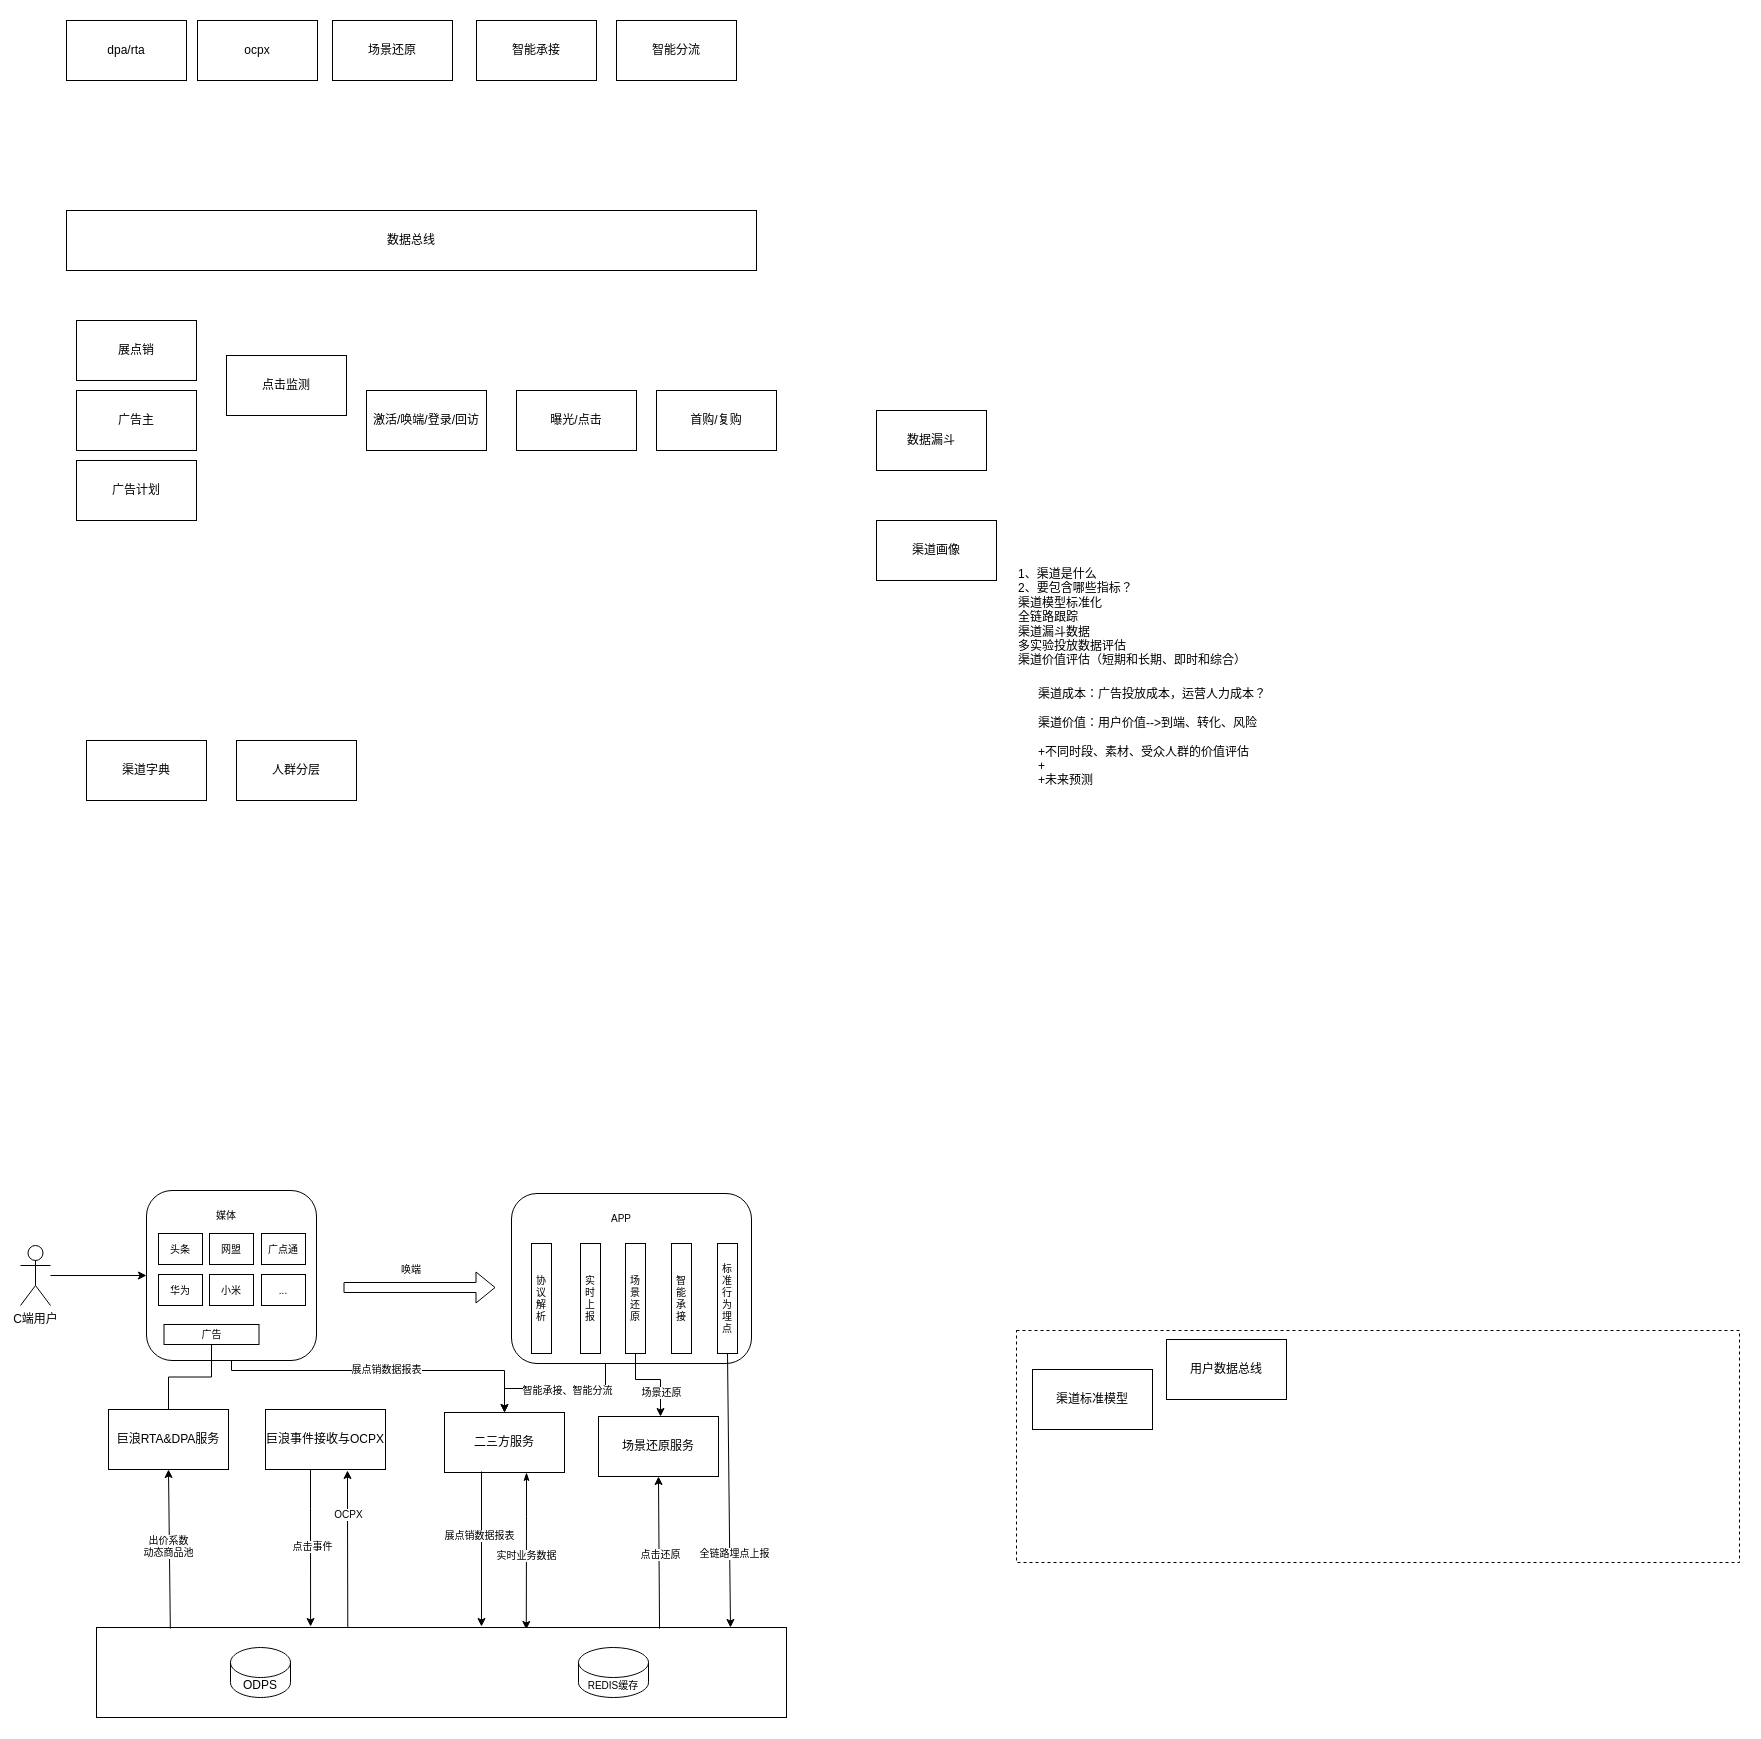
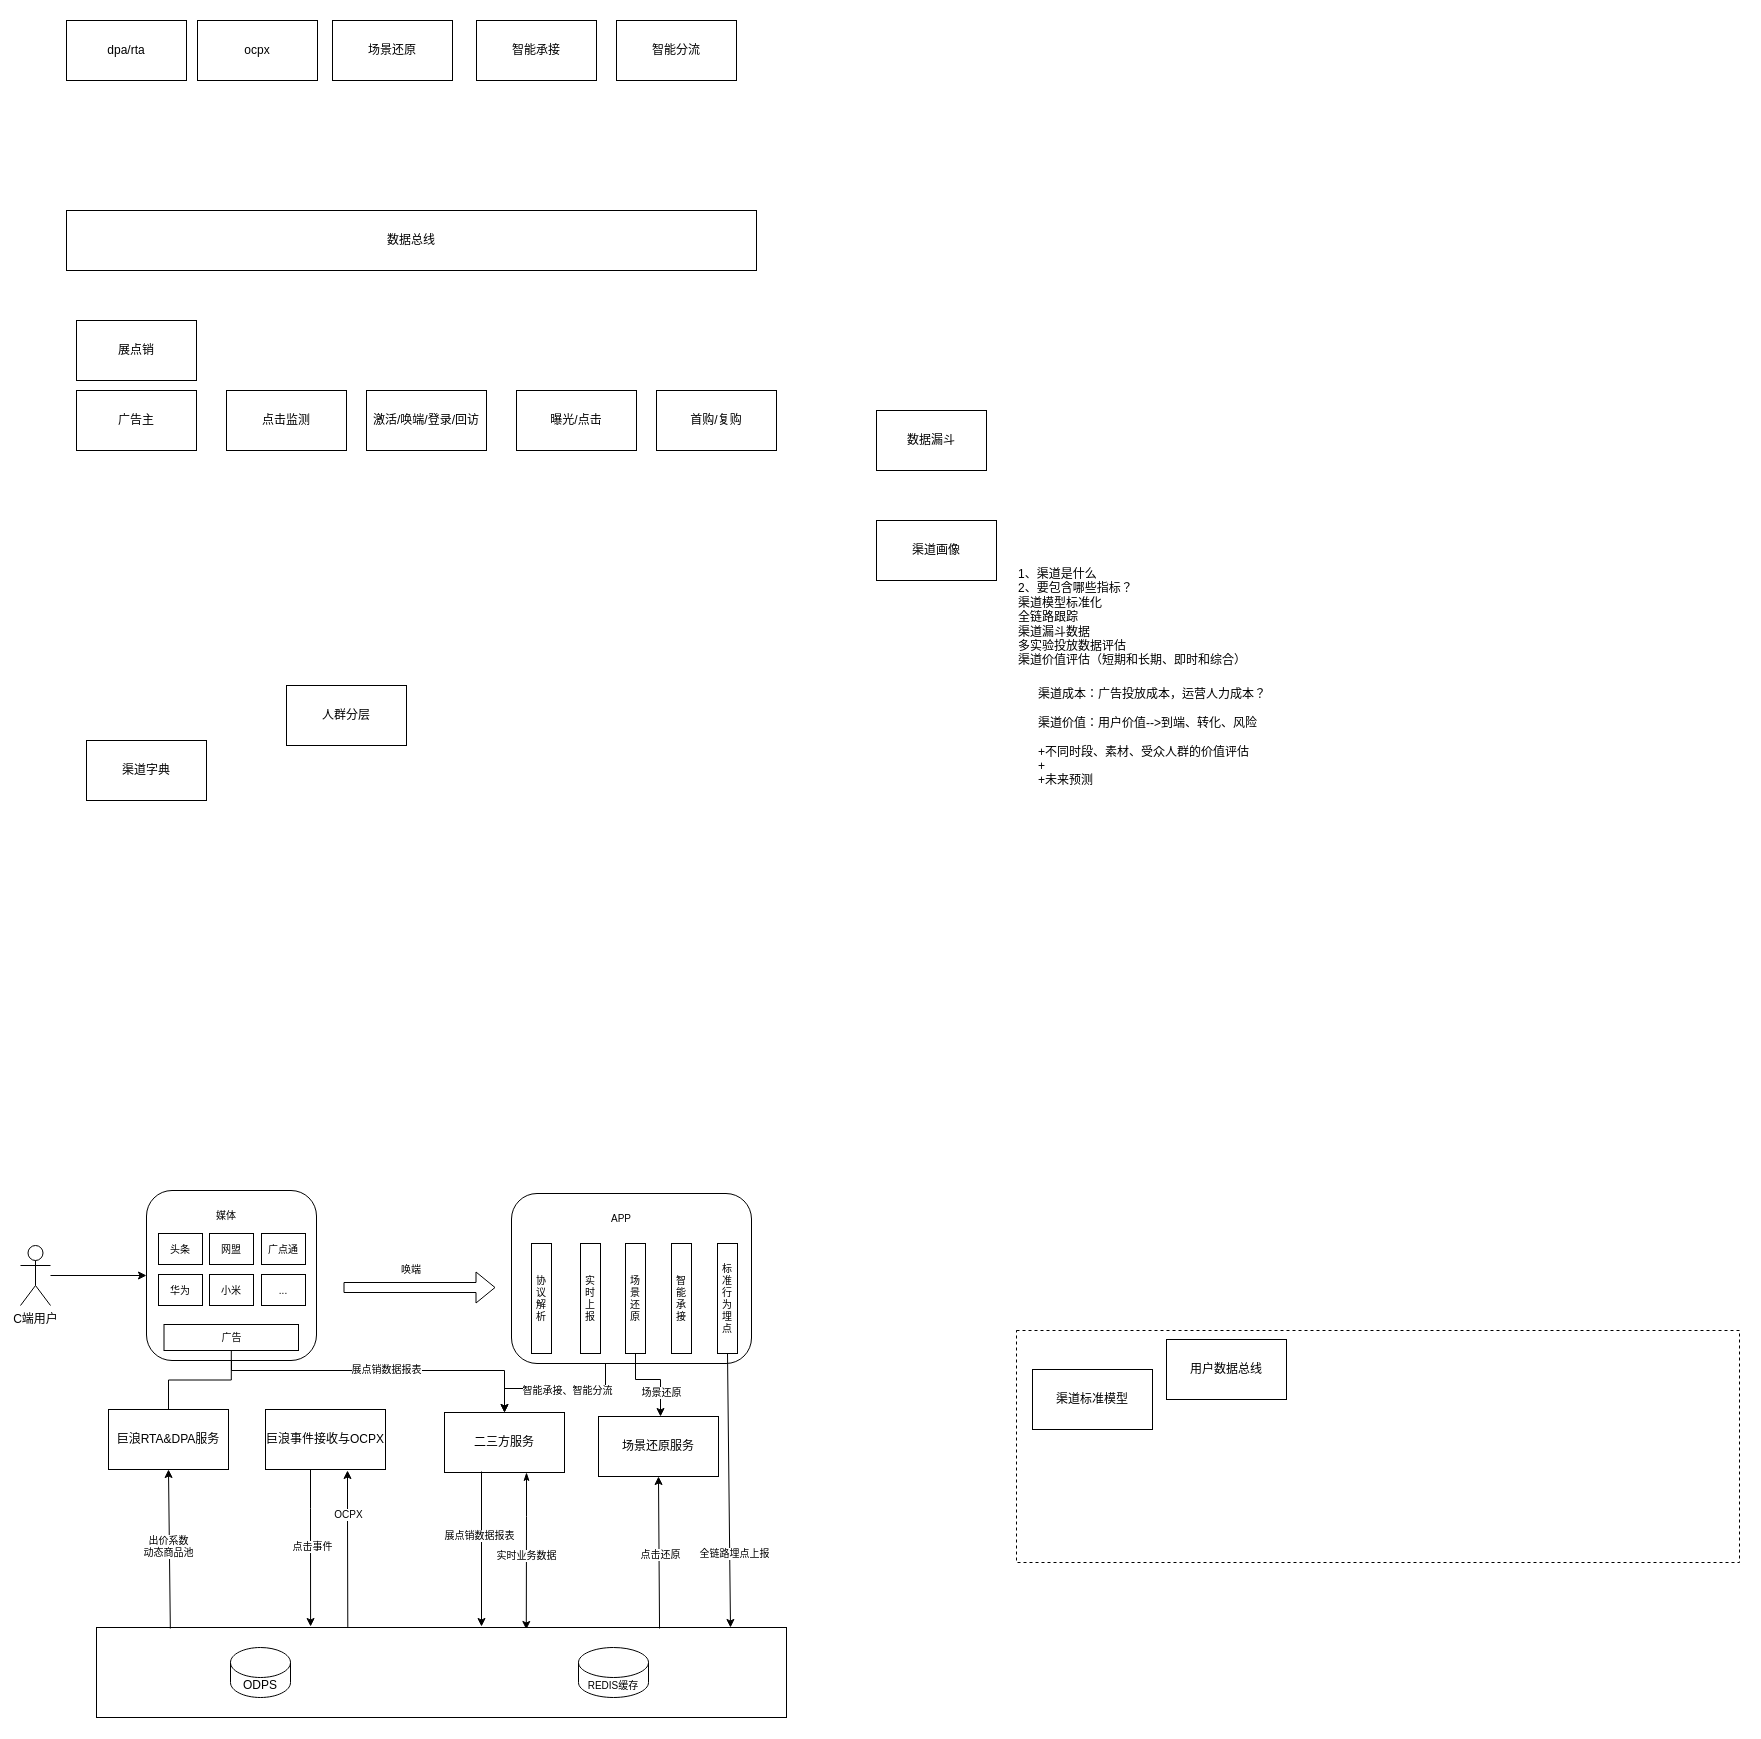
node "点击监测": moved (287, 386) -> (287, 421)
node "广告计划": removed
node "人群分层": moved (297, 771) -> (347, 716)
node "广告": size 95x20 -> 135x26
